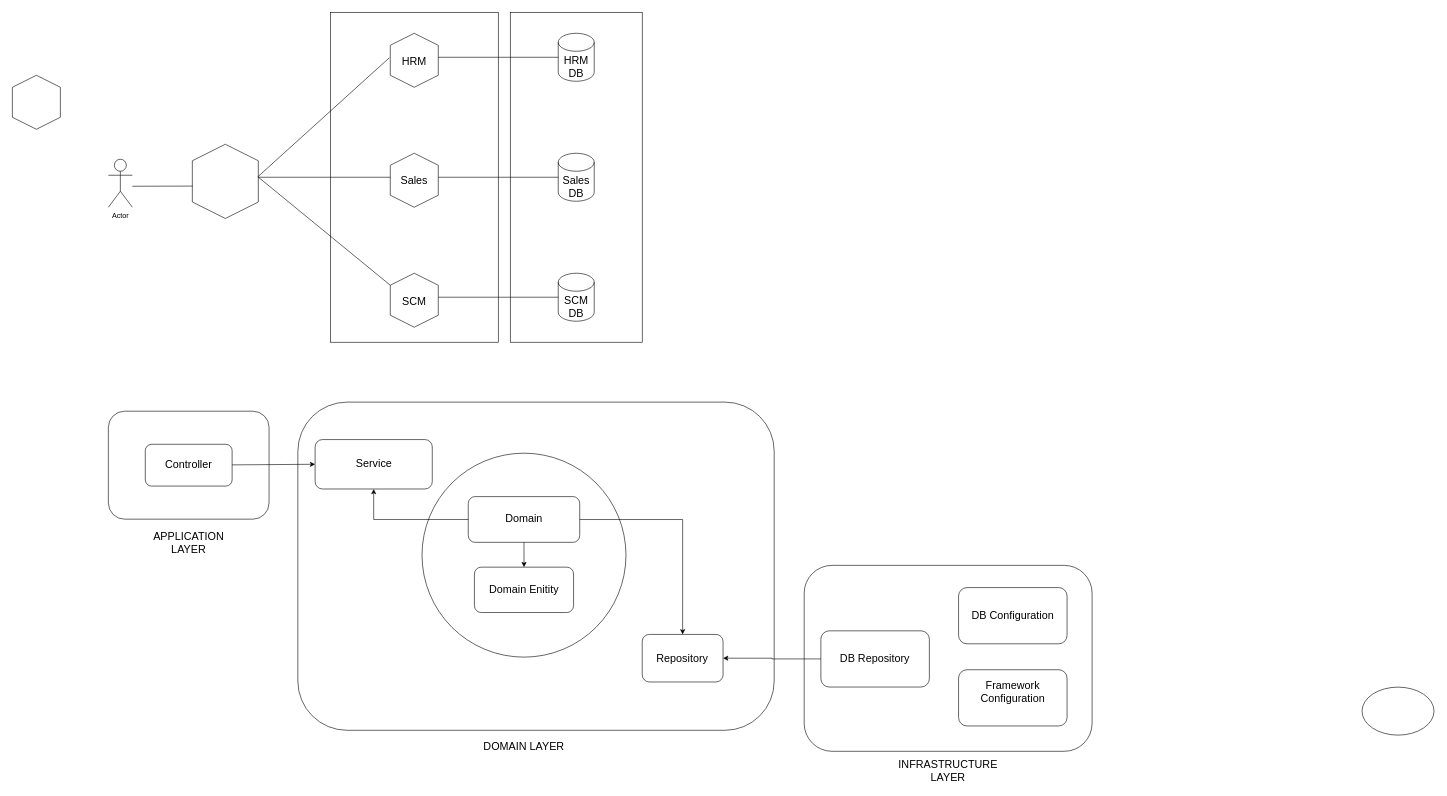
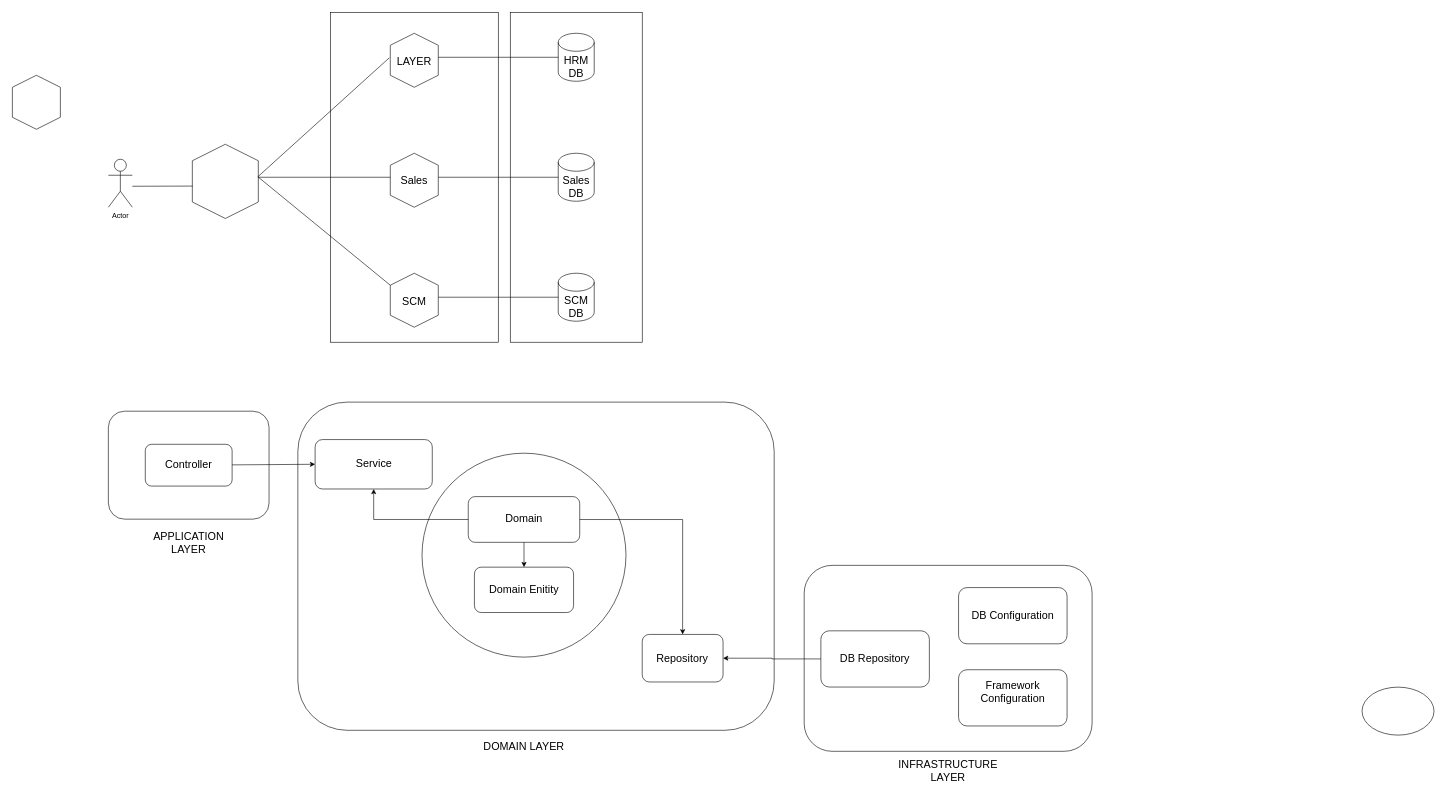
node "HRM": label "HRM" -> "LAYER"
